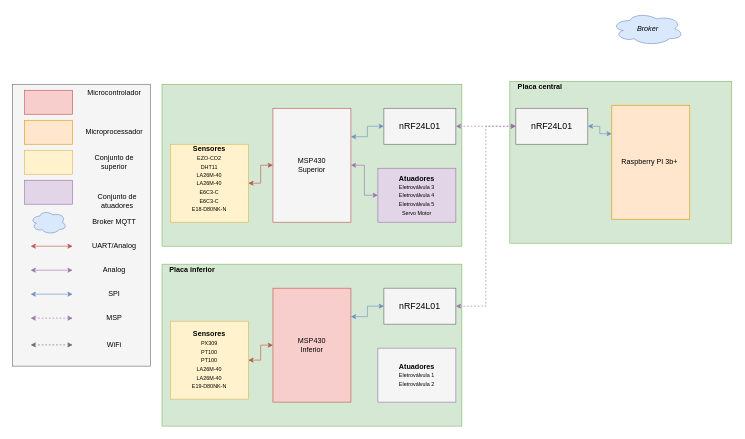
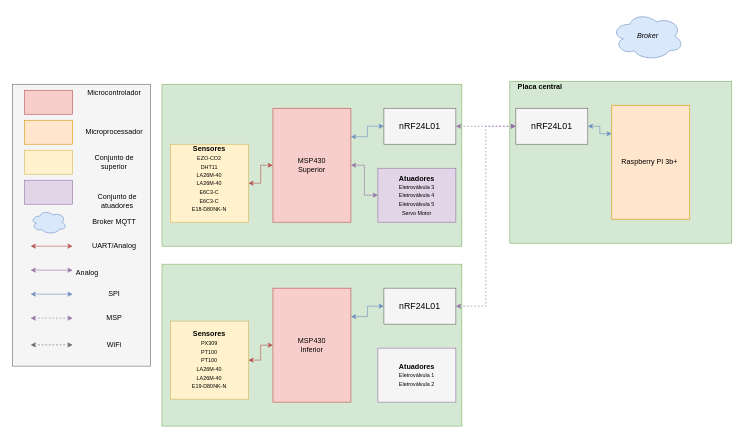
node "Broker": size 72x33 -> 72x48
node "MSP430 Superior": fillcolor #f5f5f5 -> #f8cecc
node "Analog": moved (114, 270) -> (87, 273)
node "Placa inferior": removed
